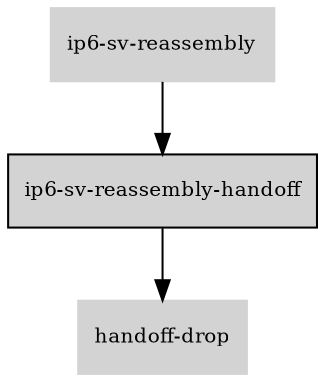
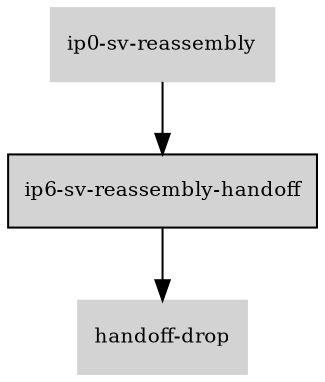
node "ip6-sv-reassembly": label "ip6-sv-reassembly" -> "ip0-sv-reassembly"
